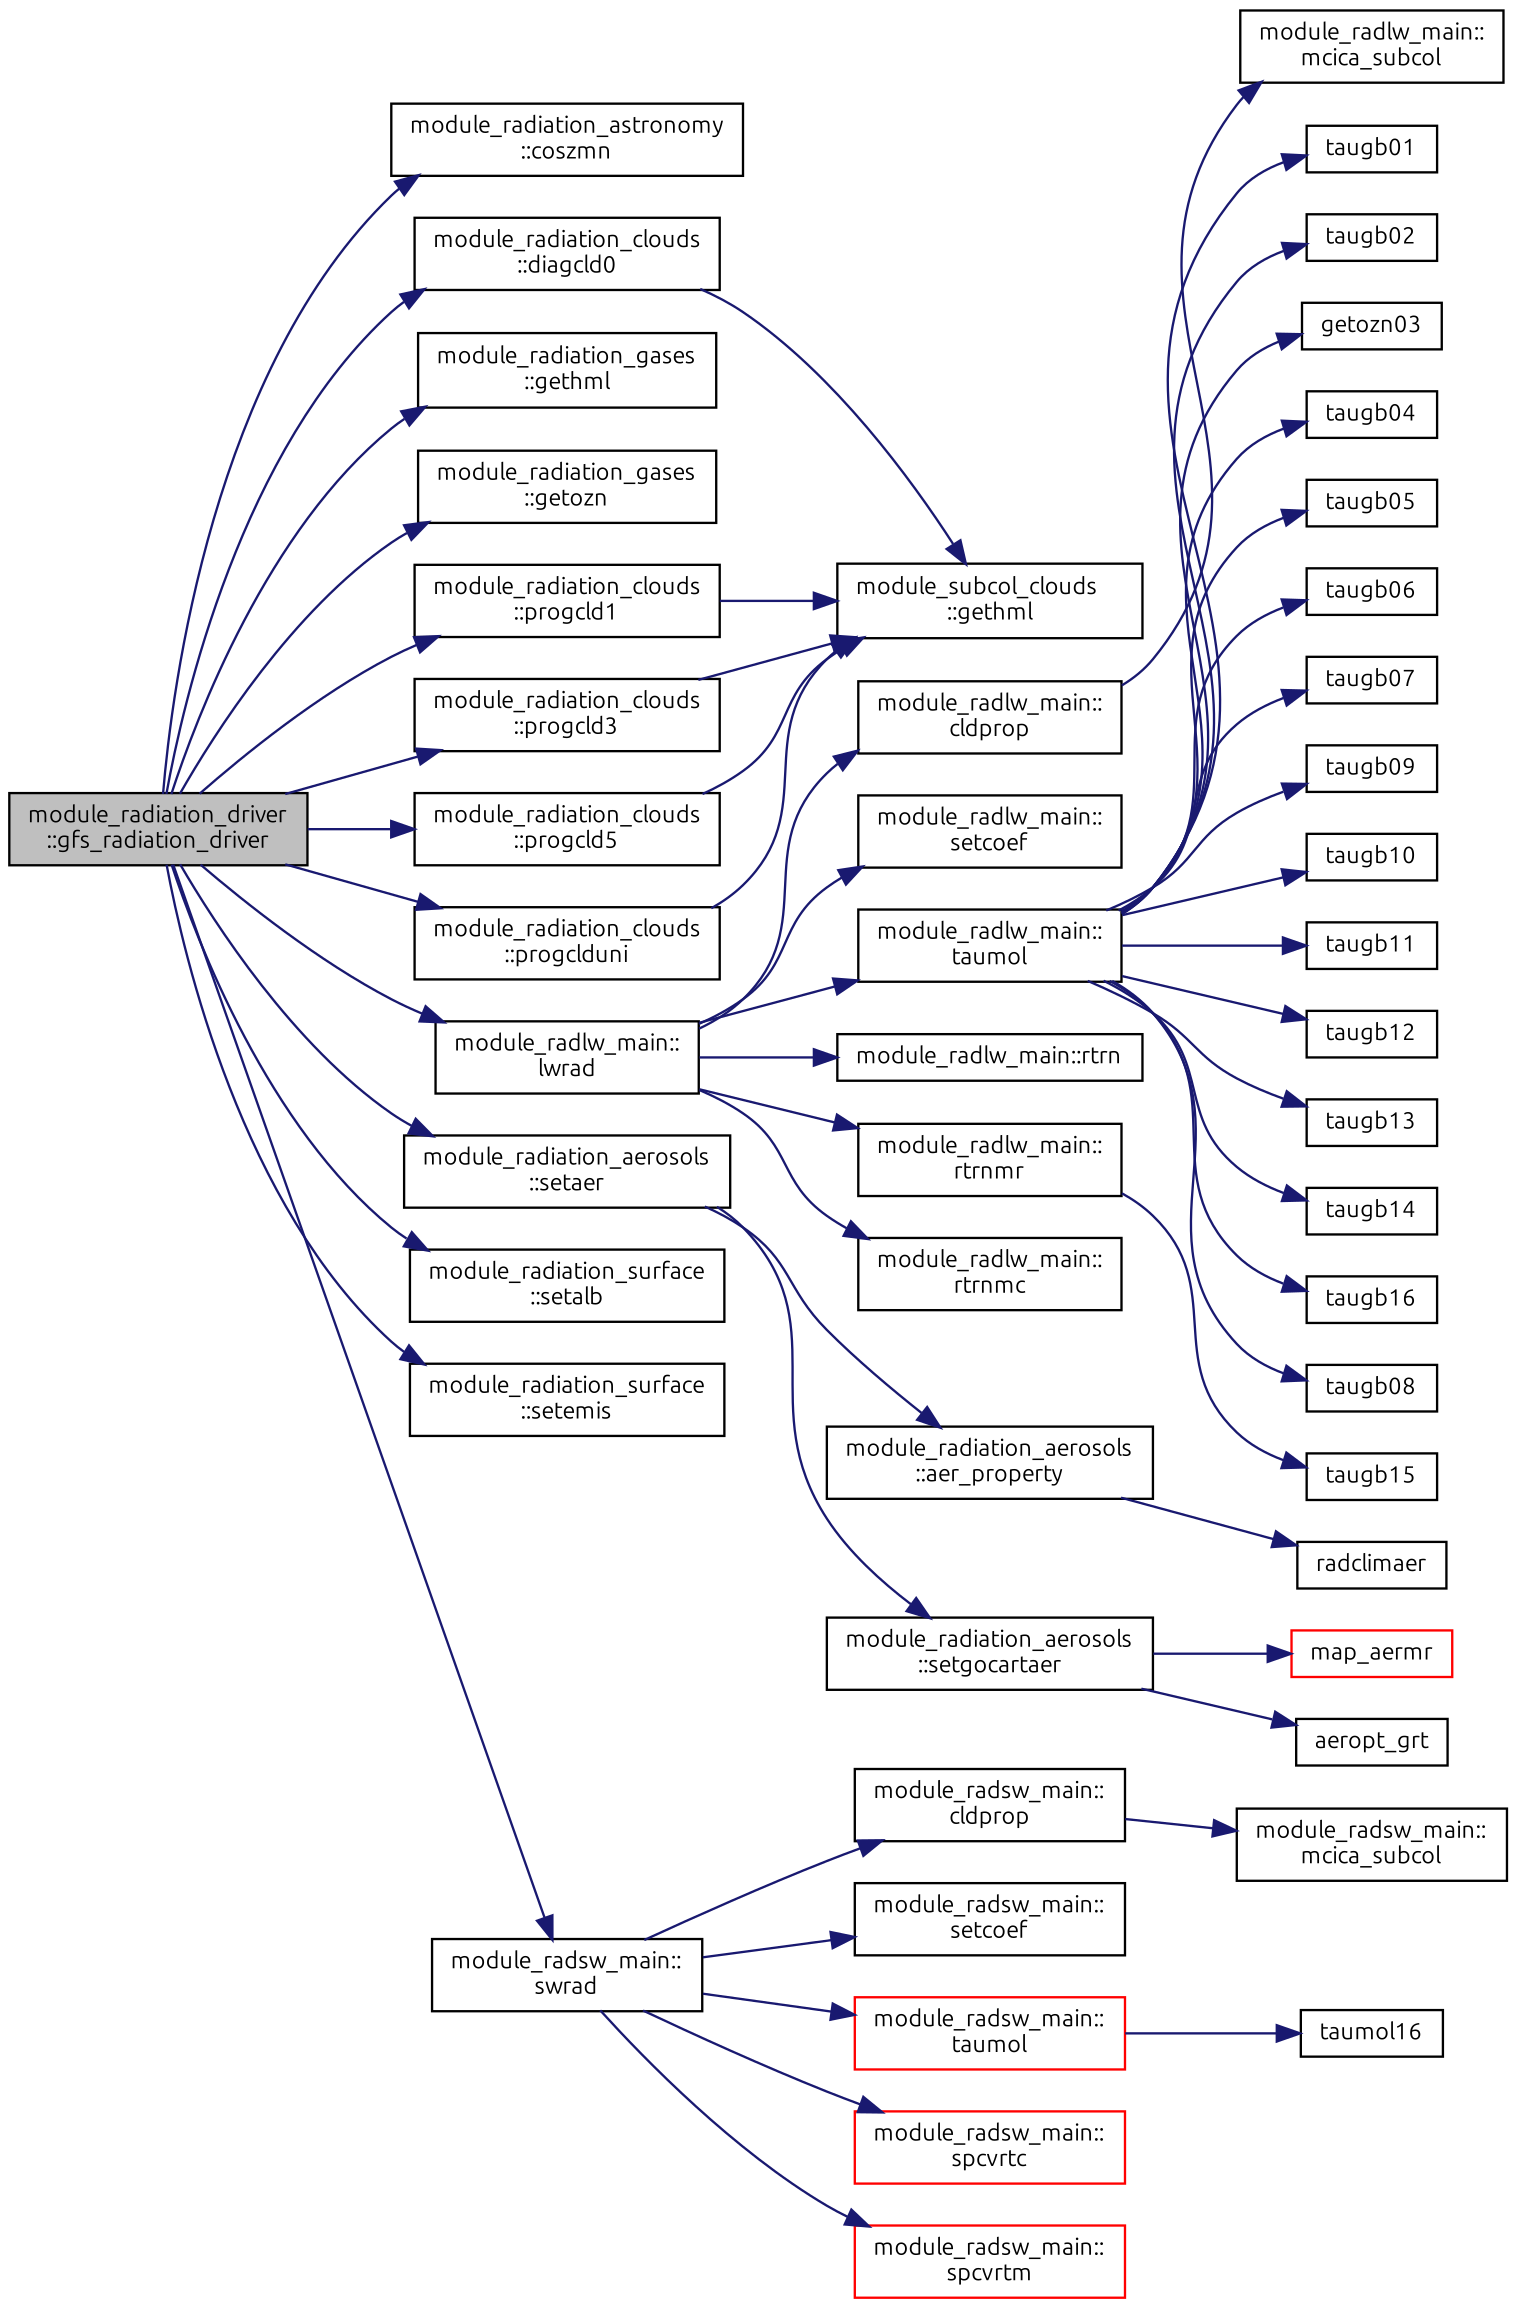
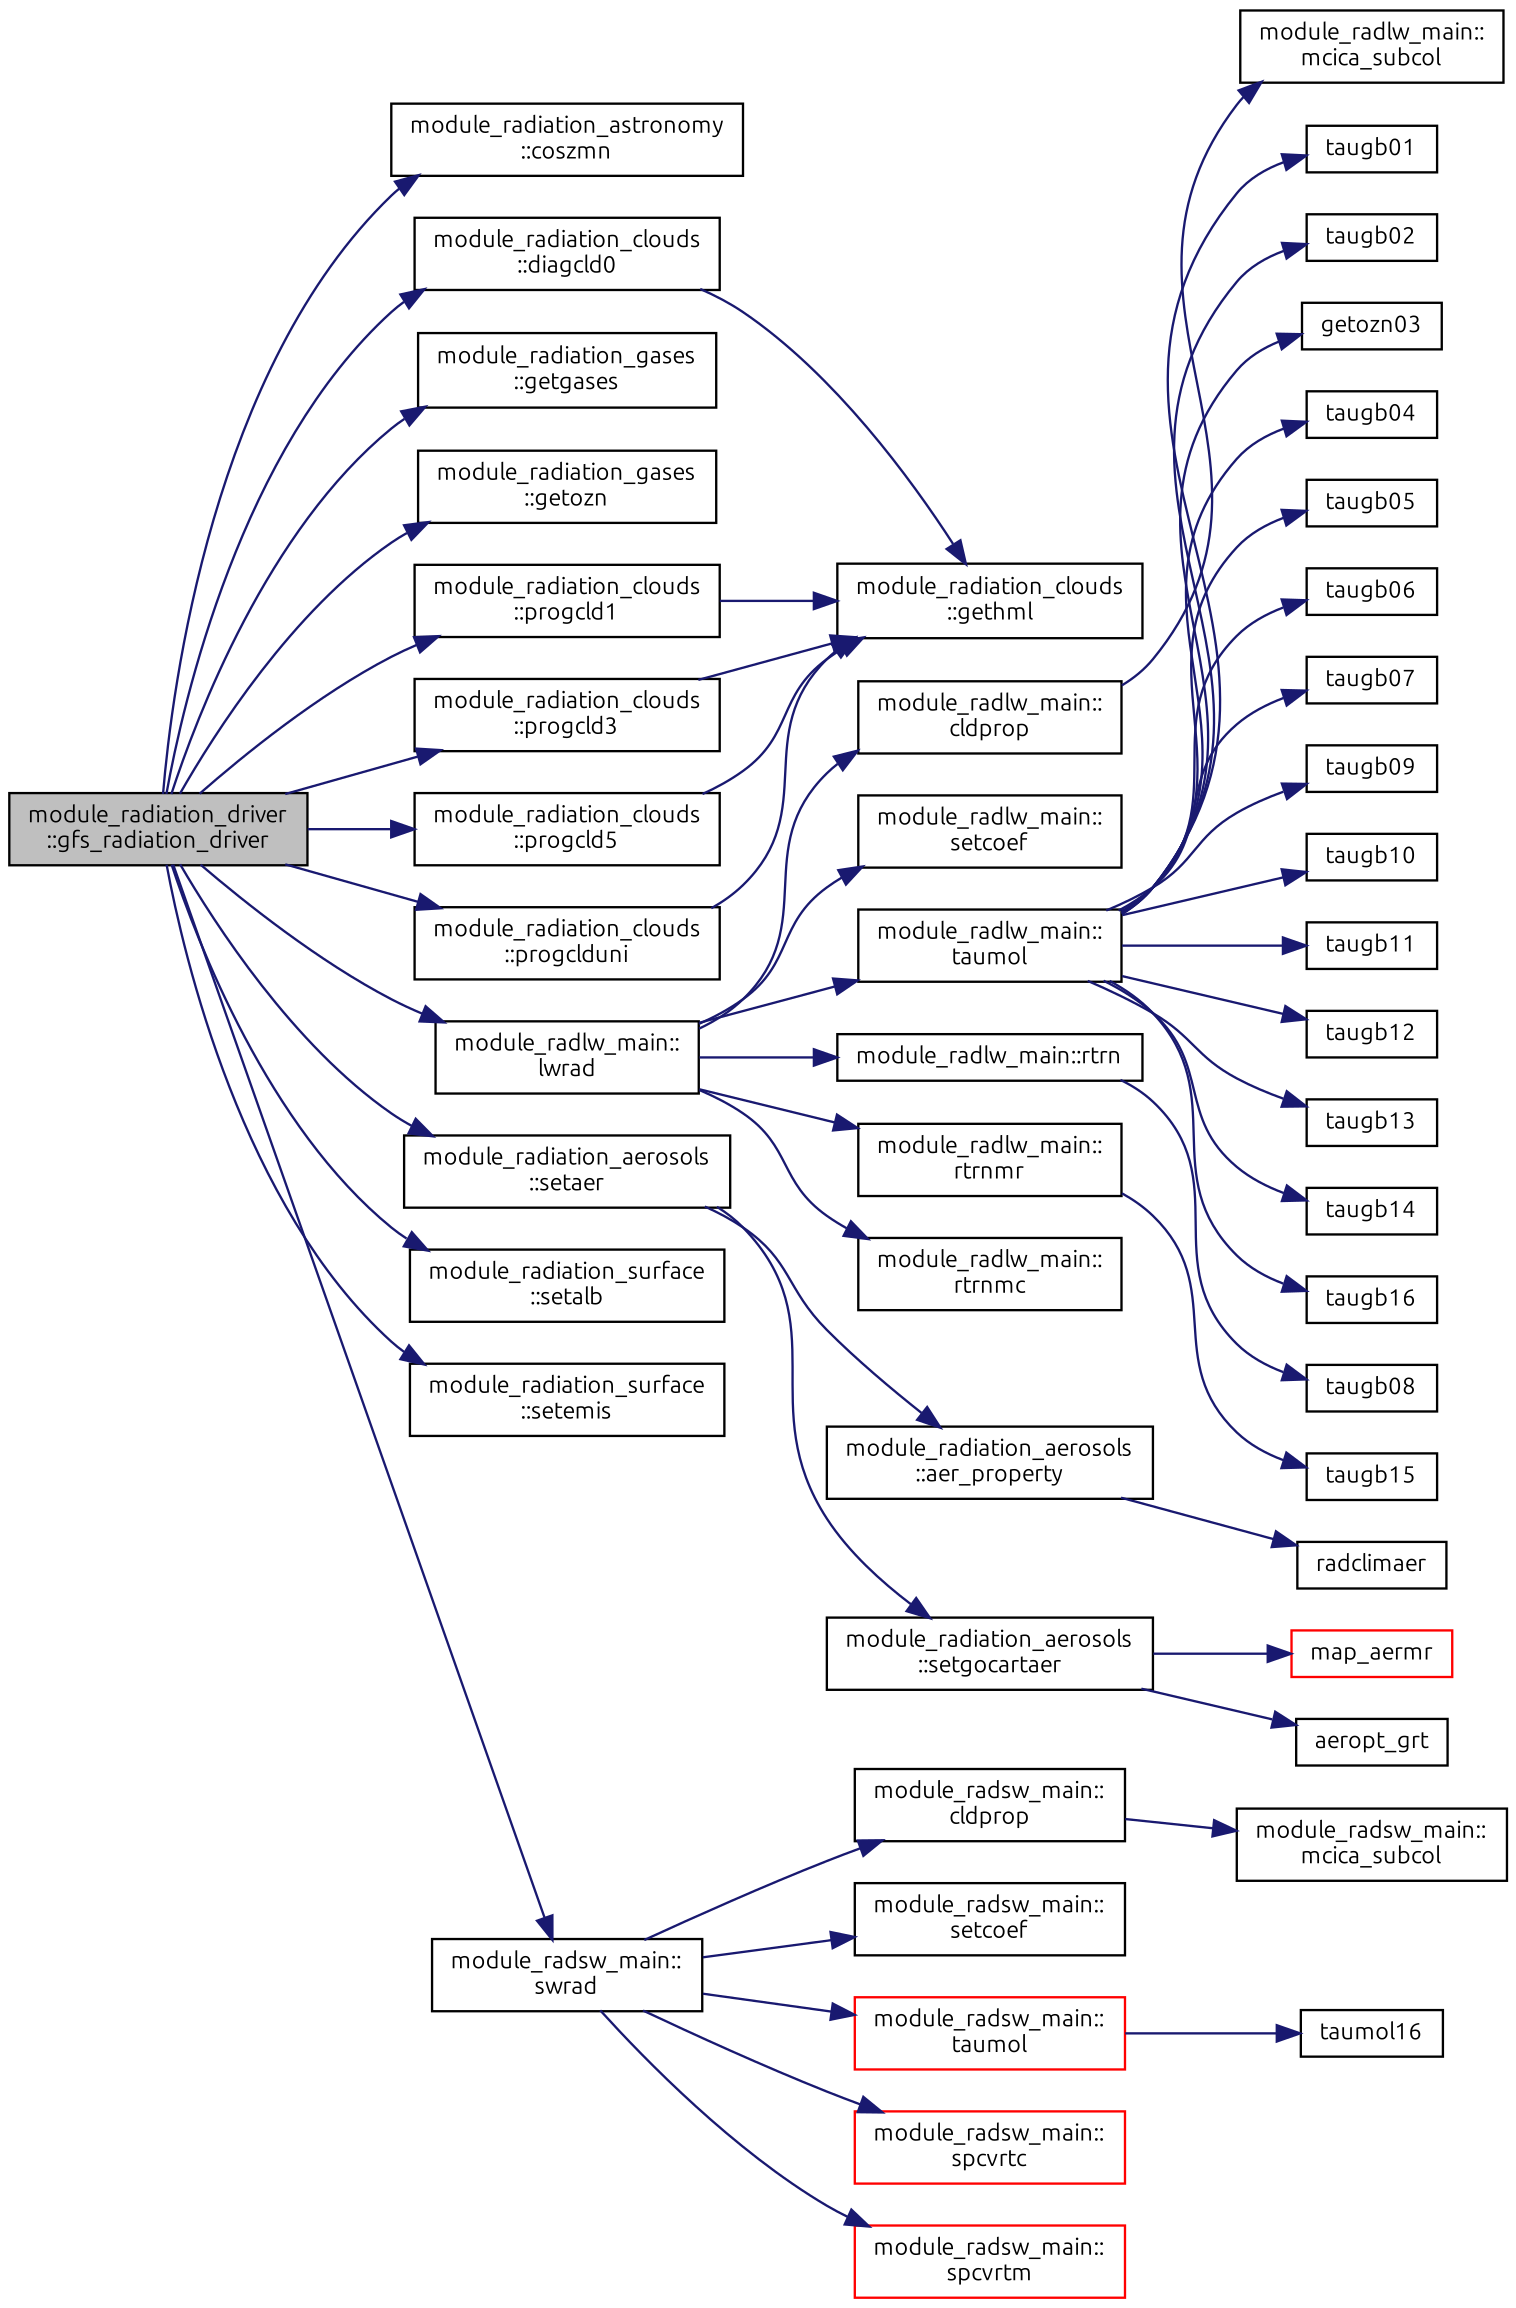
node "module_radiation_gases ::gethml": label "module_radiation_gases ::gethml" -> "module_radiation_gases ::getgases"
node "module_subcol_clouds ::gethml": label "module_subcol_clouds ::gethml" -> "module_radiation_clouds ::gethml"
edge "module_radlw_main:: taumol" -> "taugb08": now "module_radlw_main::rtrn" -> "taugb08"
